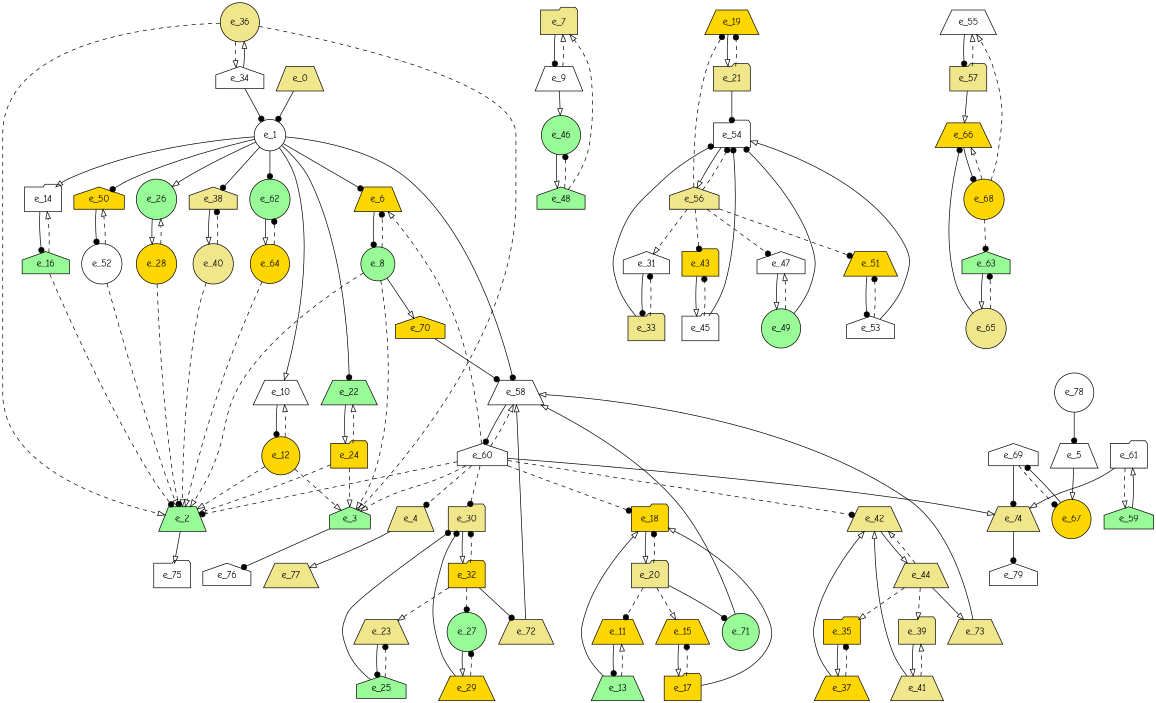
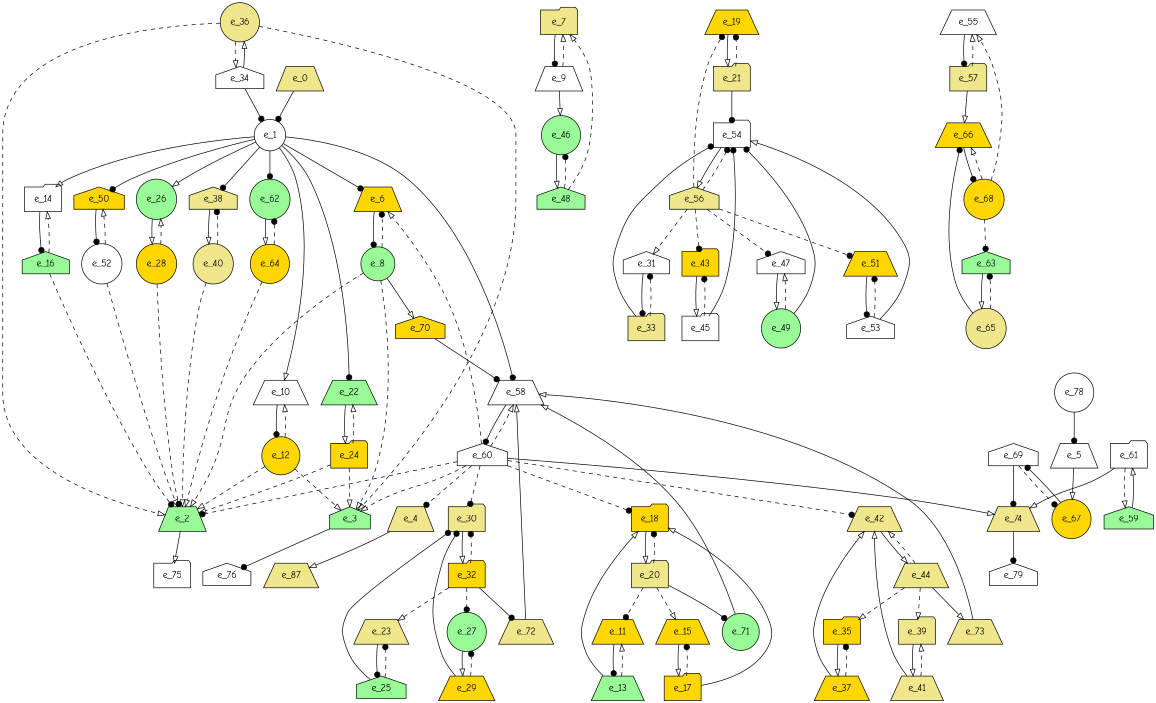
node "e_77": label "e_77" -> "e_87"
